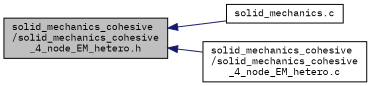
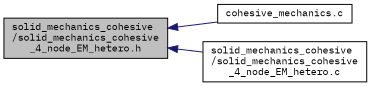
node "solid_mechanics.c": label "solid_mechanics.c" -> "cohesive_mechanics.c"
